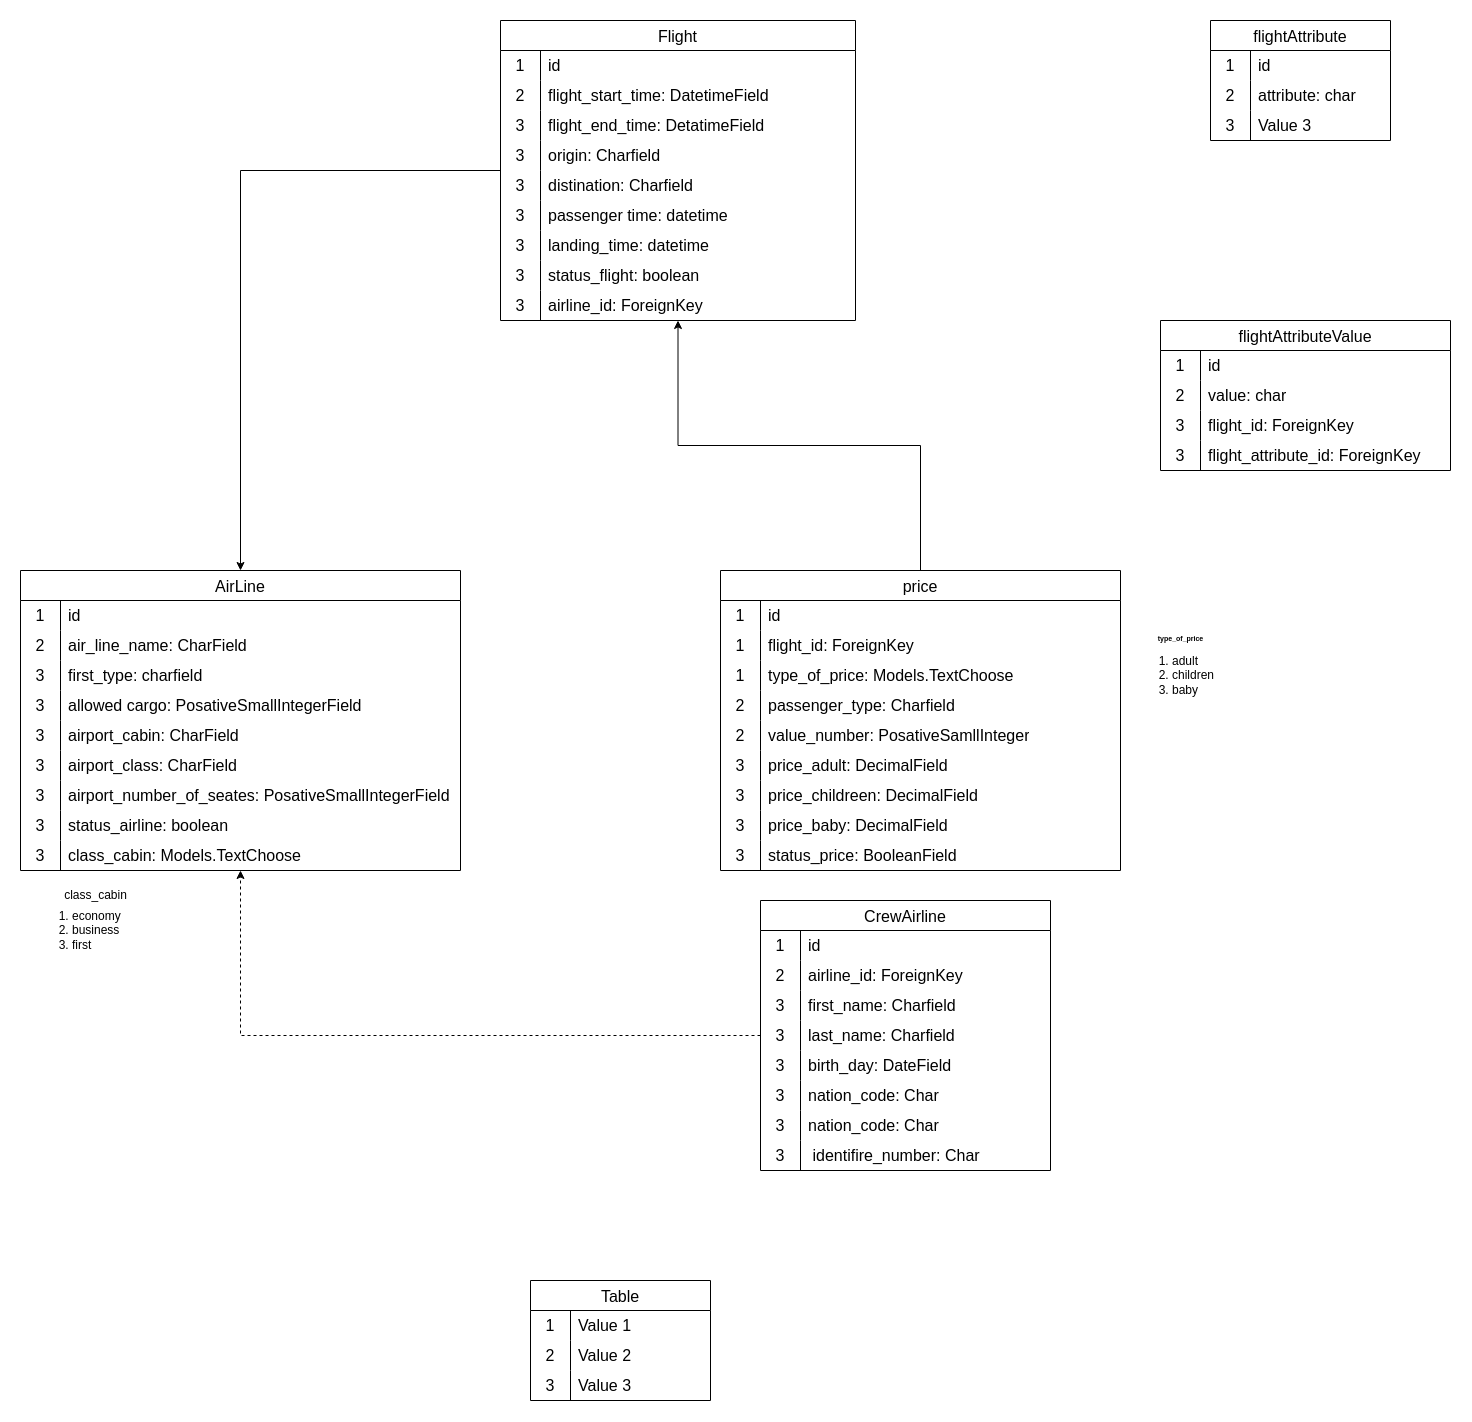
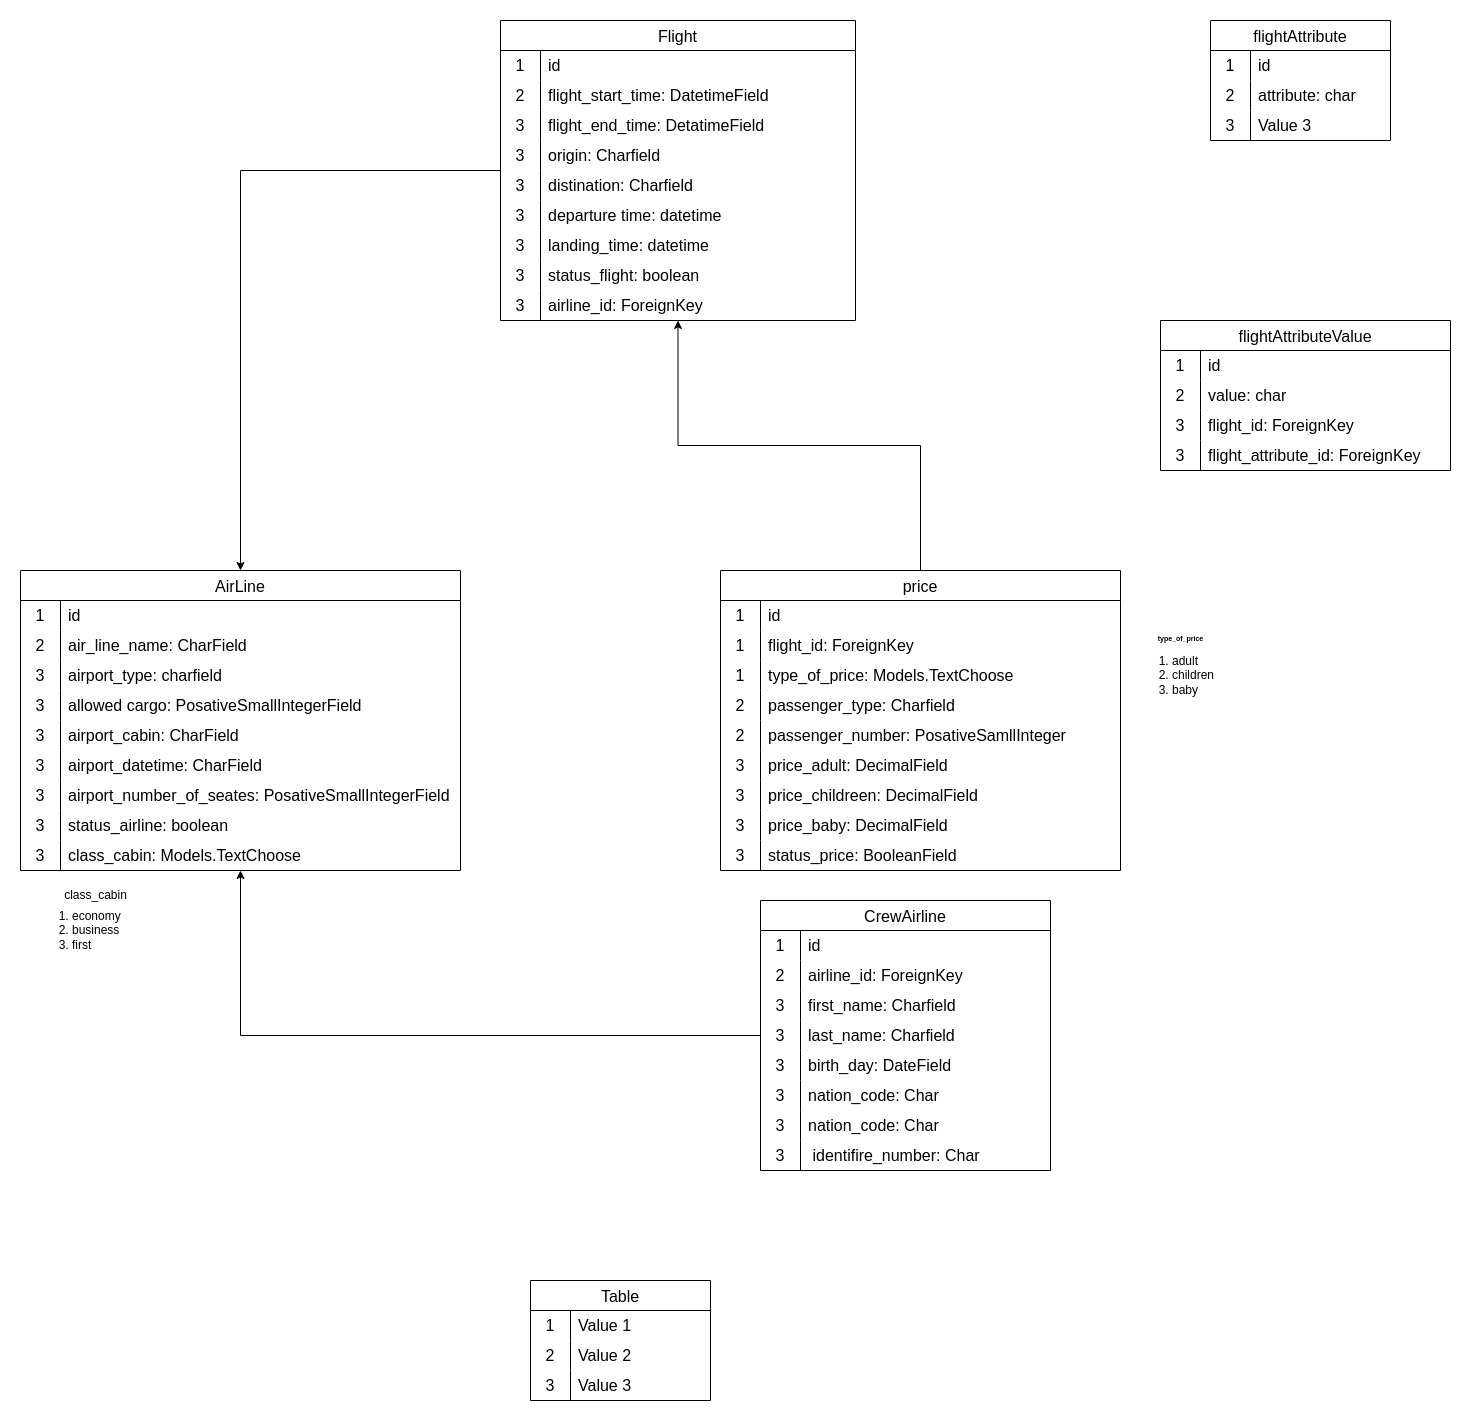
node "passenger time: datetime": label "passenger time: datetime" -> "departure time: datetime"
node "first_type: charfield": label "first_type: charfield" -> "airport_type: charfield"
node "value_number: PosativeSamllInteger": label "value_number: PosativeSamllInteger" -> "passenger_number: PosativeSamllInteger"
node "airport_class: CharField": label "airport_class: CharField" -> "airport_datetime: CharField"
edge "CrewAirline" -> "AirLine": style dashed -> solid
